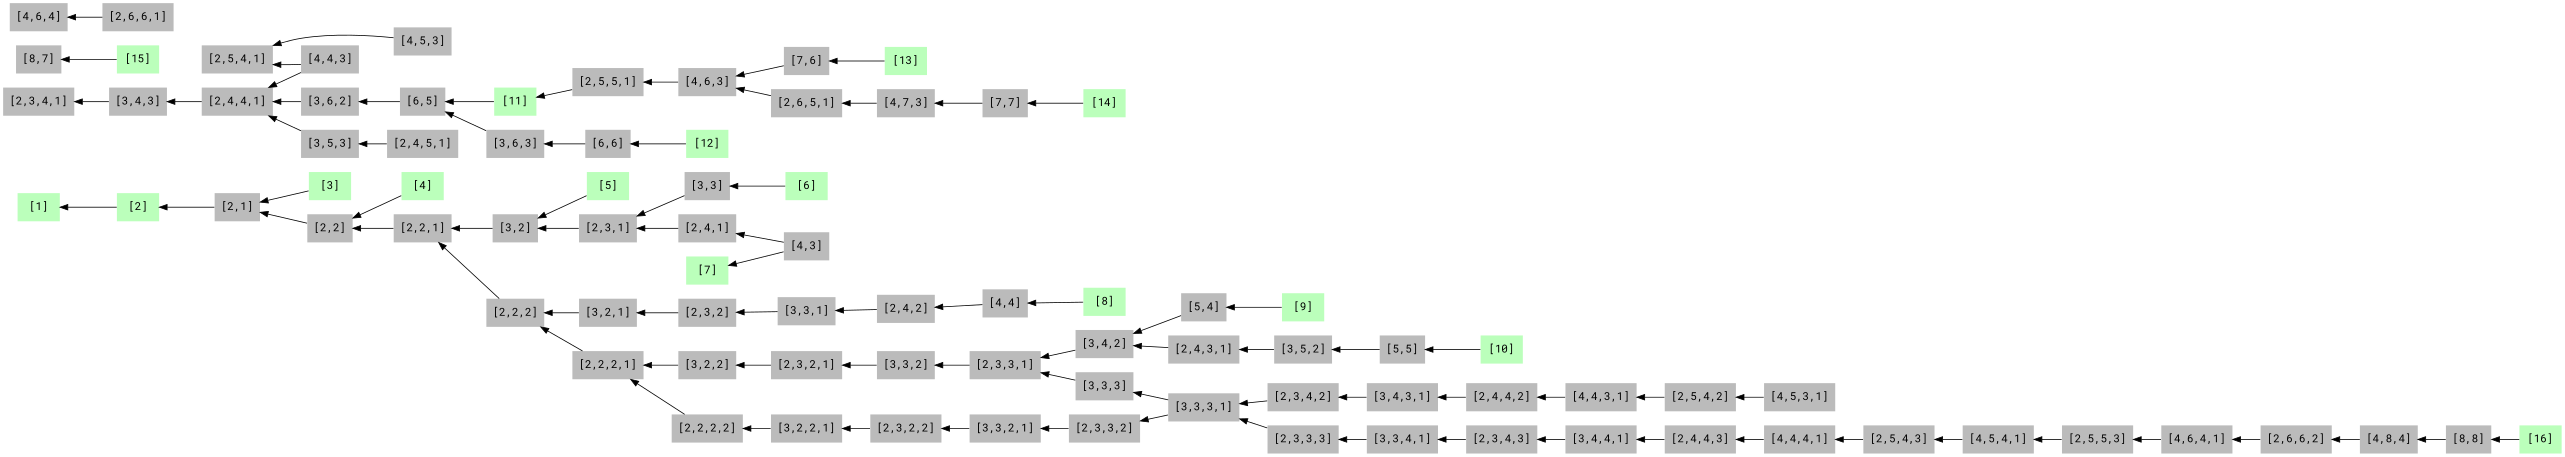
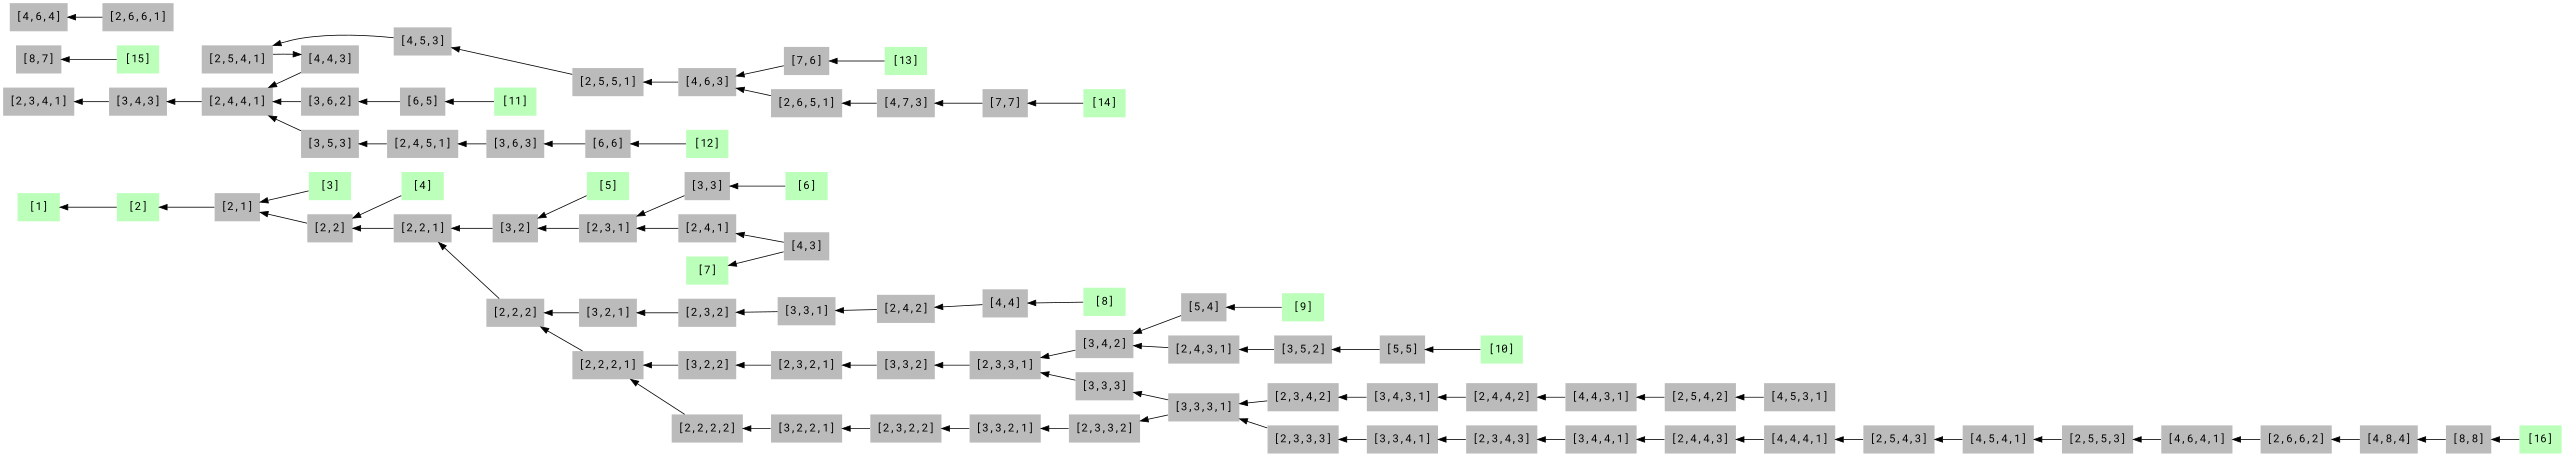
edge "[4,4,3]" -> "[2,5,4,1]": reversed
edge "[2,5,5,1]" -> "[11]": now "[2,5,5,1]" -> "[4,5,3]"
edge "[3,6,3]" -> "[6,5]": now "[3,6,3]" -> "[2,4,5,1]"
